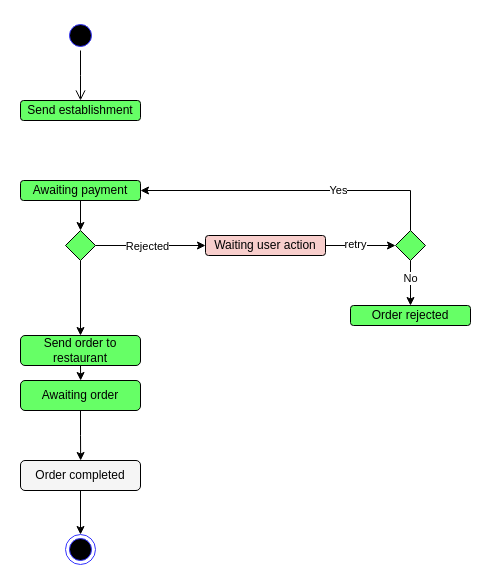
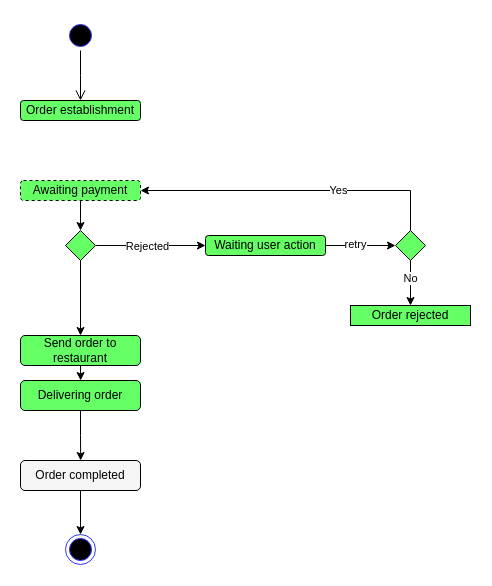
node "Send establishment": label "Send establishment" -> "Order establishment"
node "Awaiting payment": style solid -> dashed
node "Waiting user action": fillcolor #f8cecc -> #66ff66
node "Order rejected": shape rounded rectangle -> rectangle
node "Awaiting order": label "Awaiting order" -> "Delivering order"
